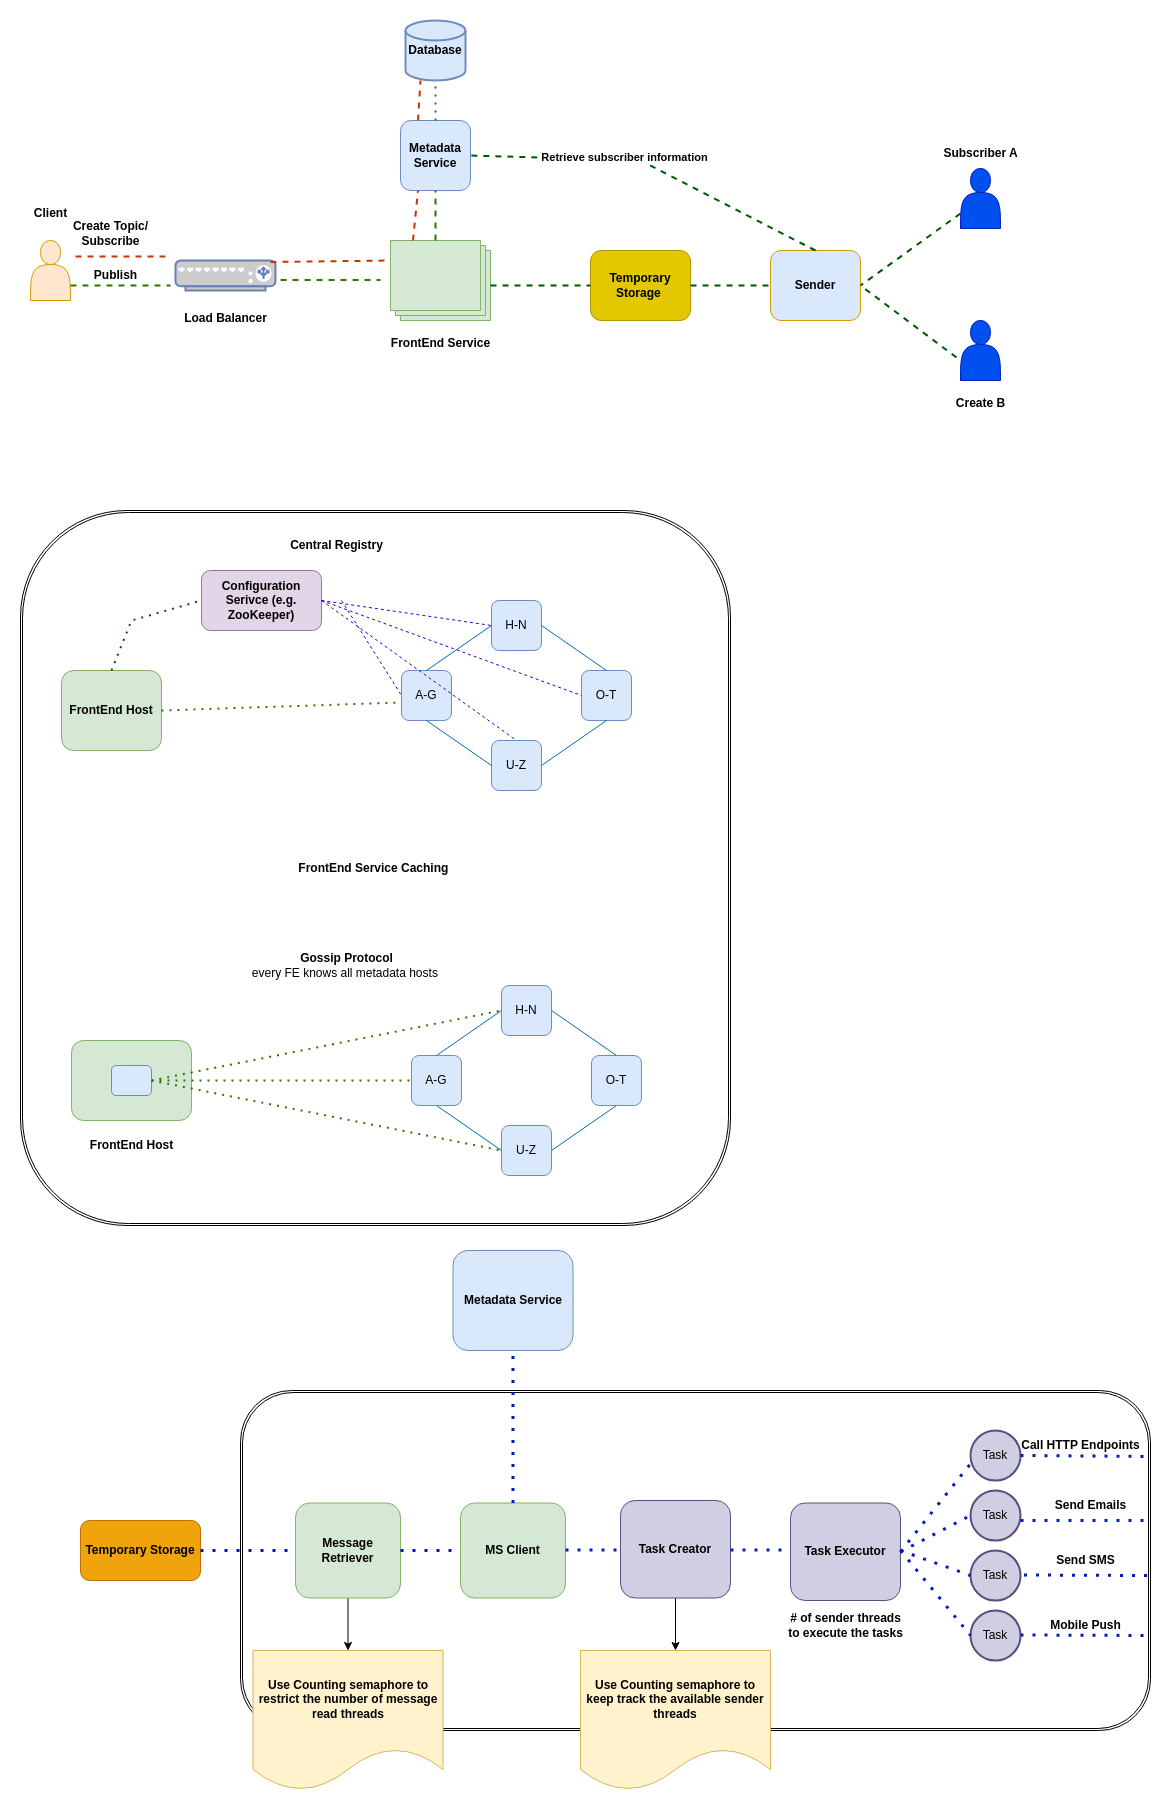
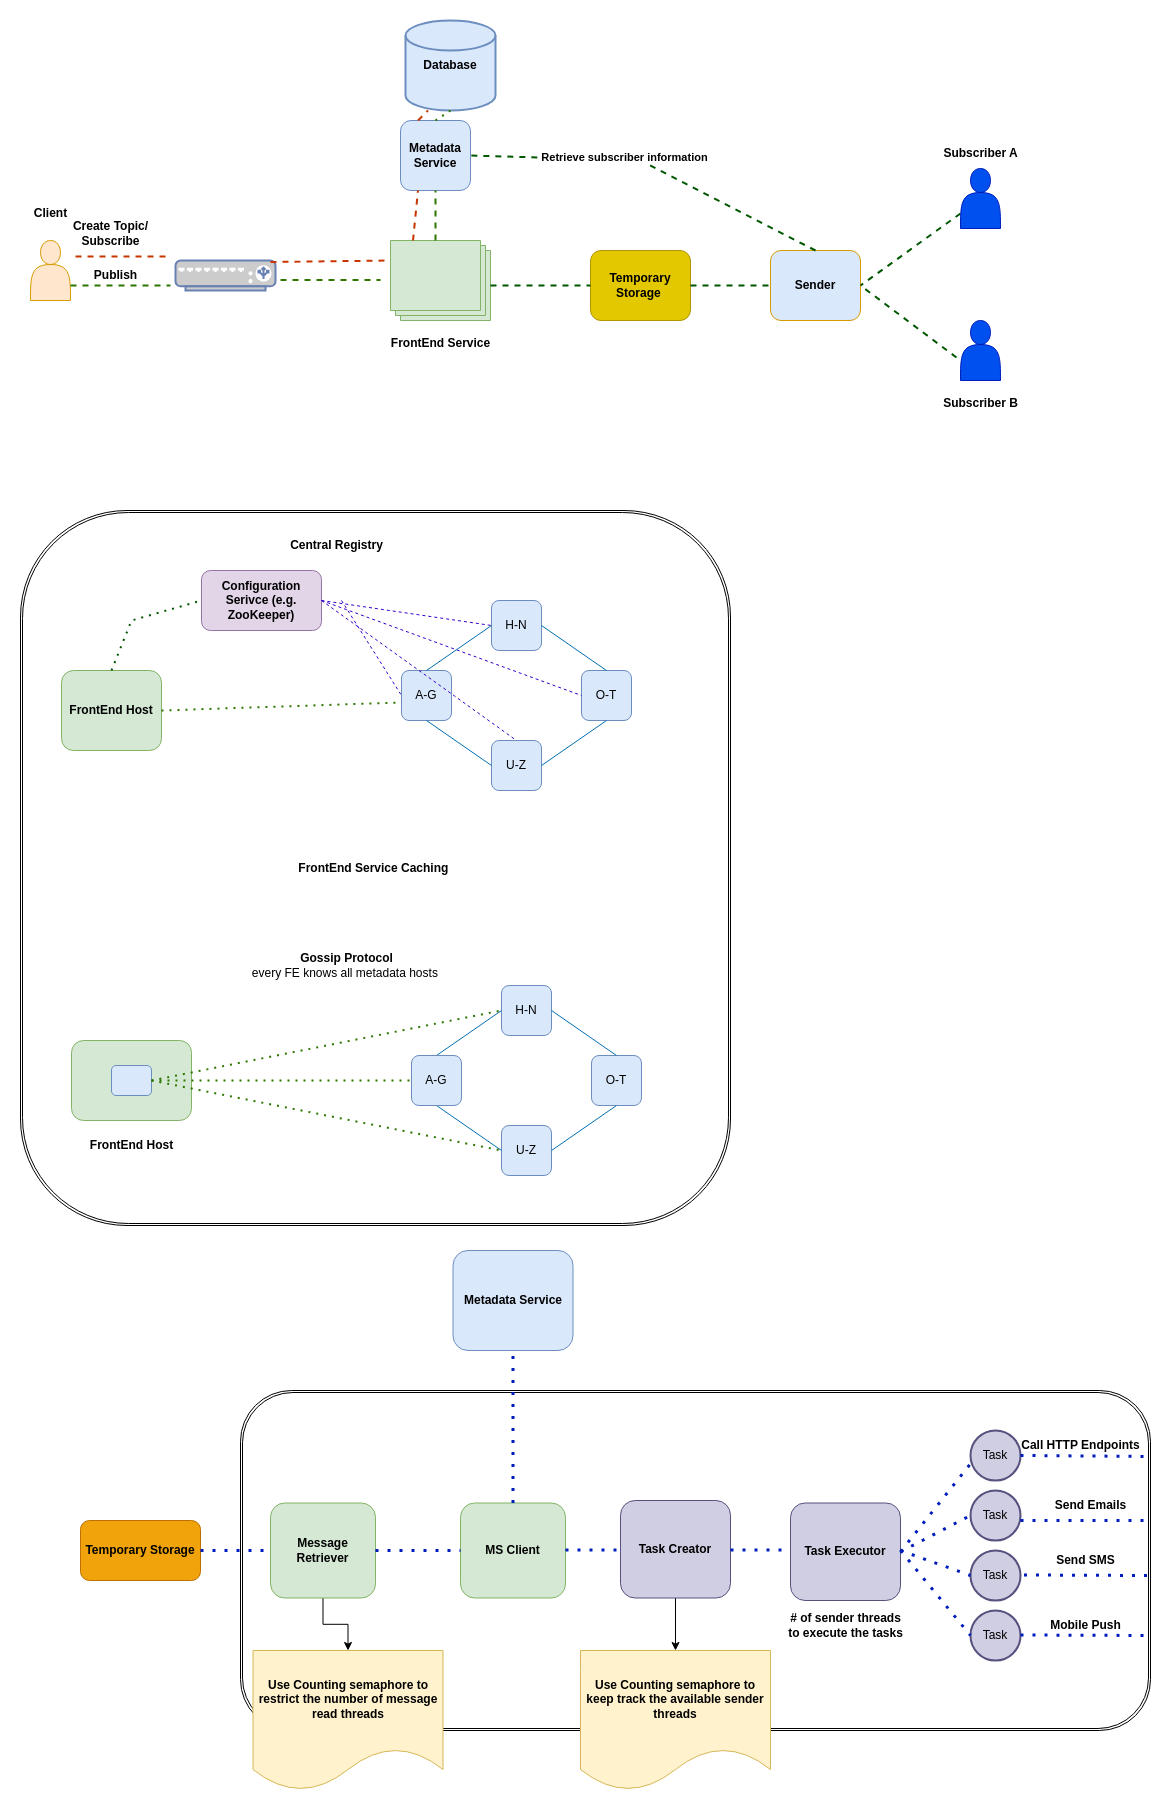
node "Database": size 60x60 -> 90x90
node "Load Balancer": removed
node "Create B": label "Create B" -> "Subscriber B"
node "Message Retriever": moved (348, 1551) -> (323, 1551)
